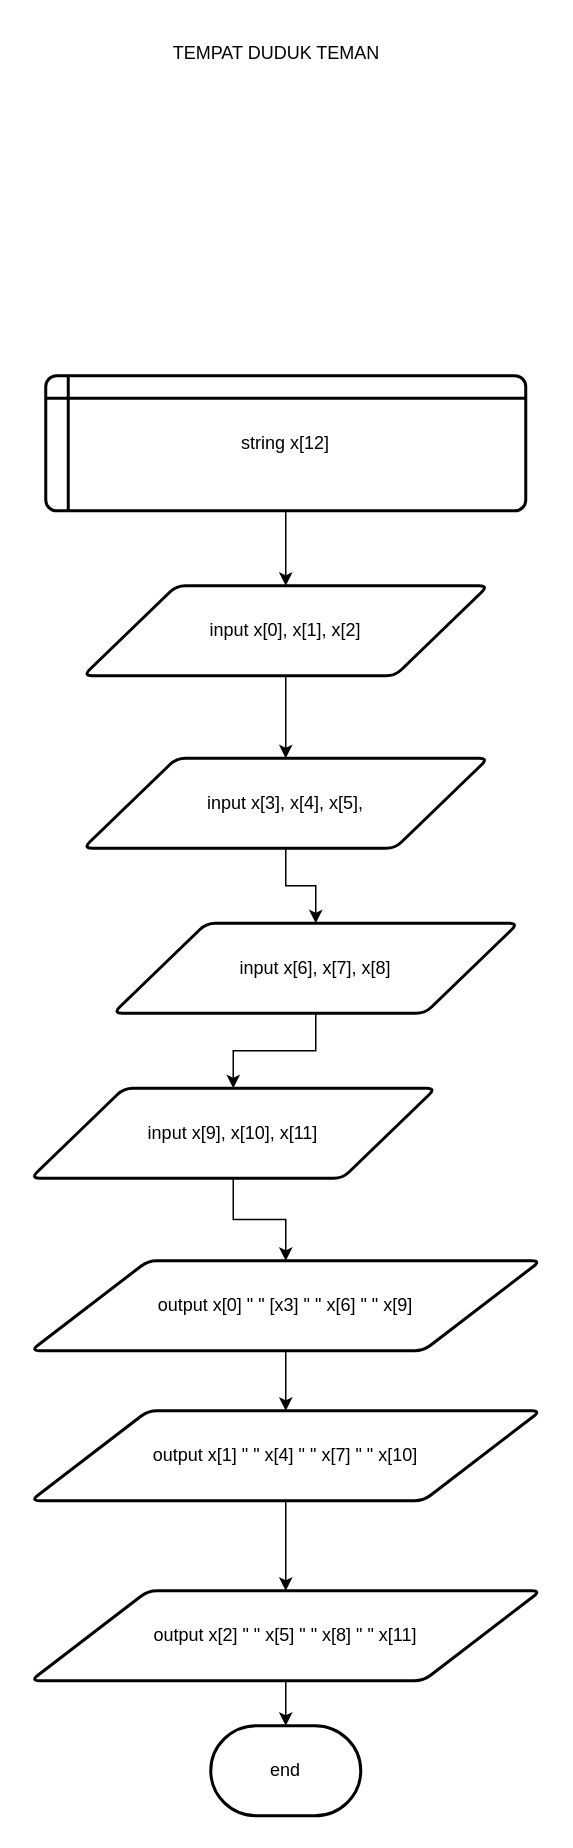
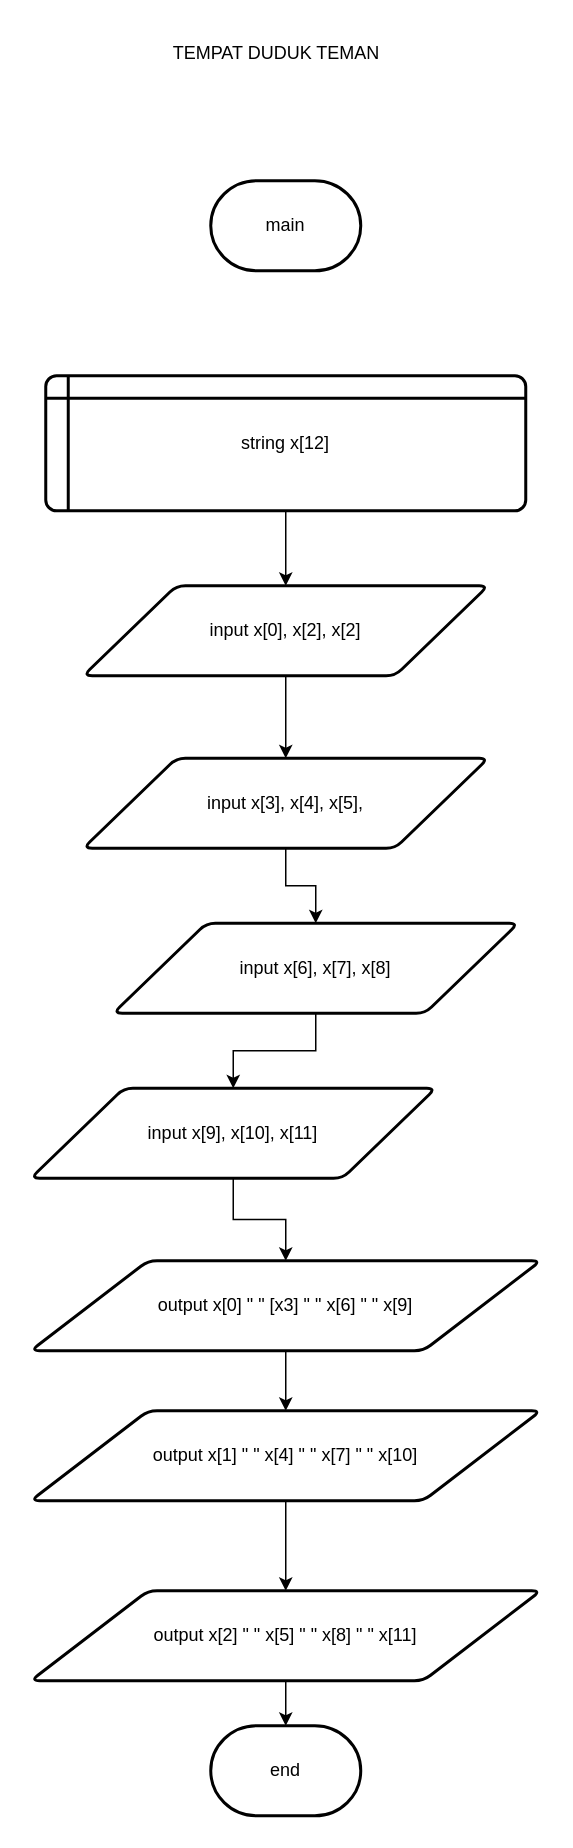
node "main": added
node "input x[0], x[1], x[2]": label "input x[0], x[1], x[2]" -> "input x[0], x[2], x[2]"
